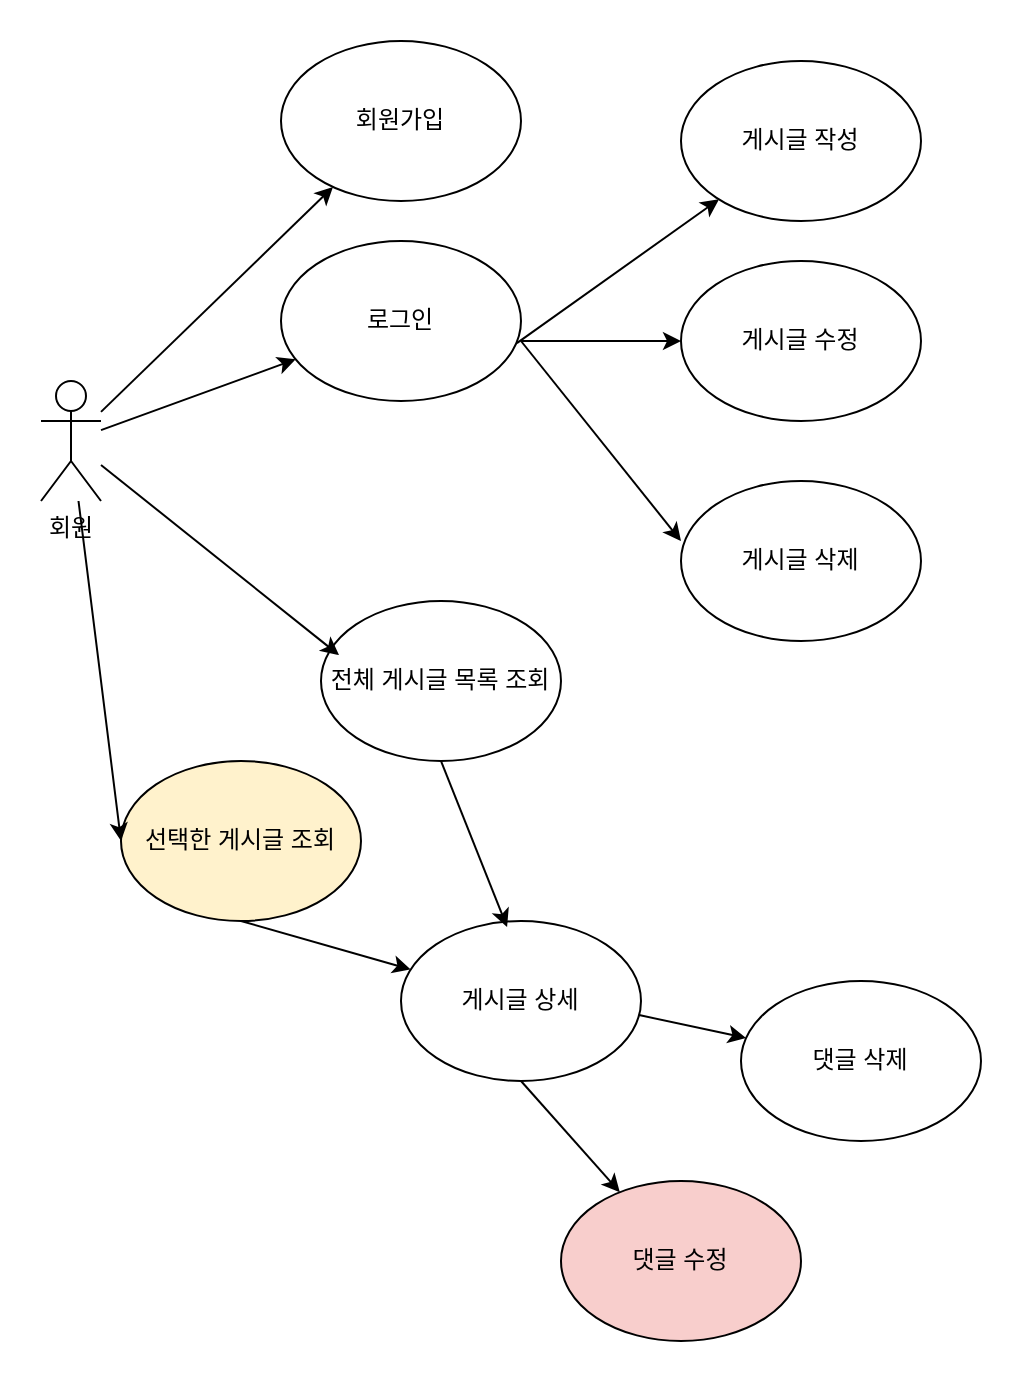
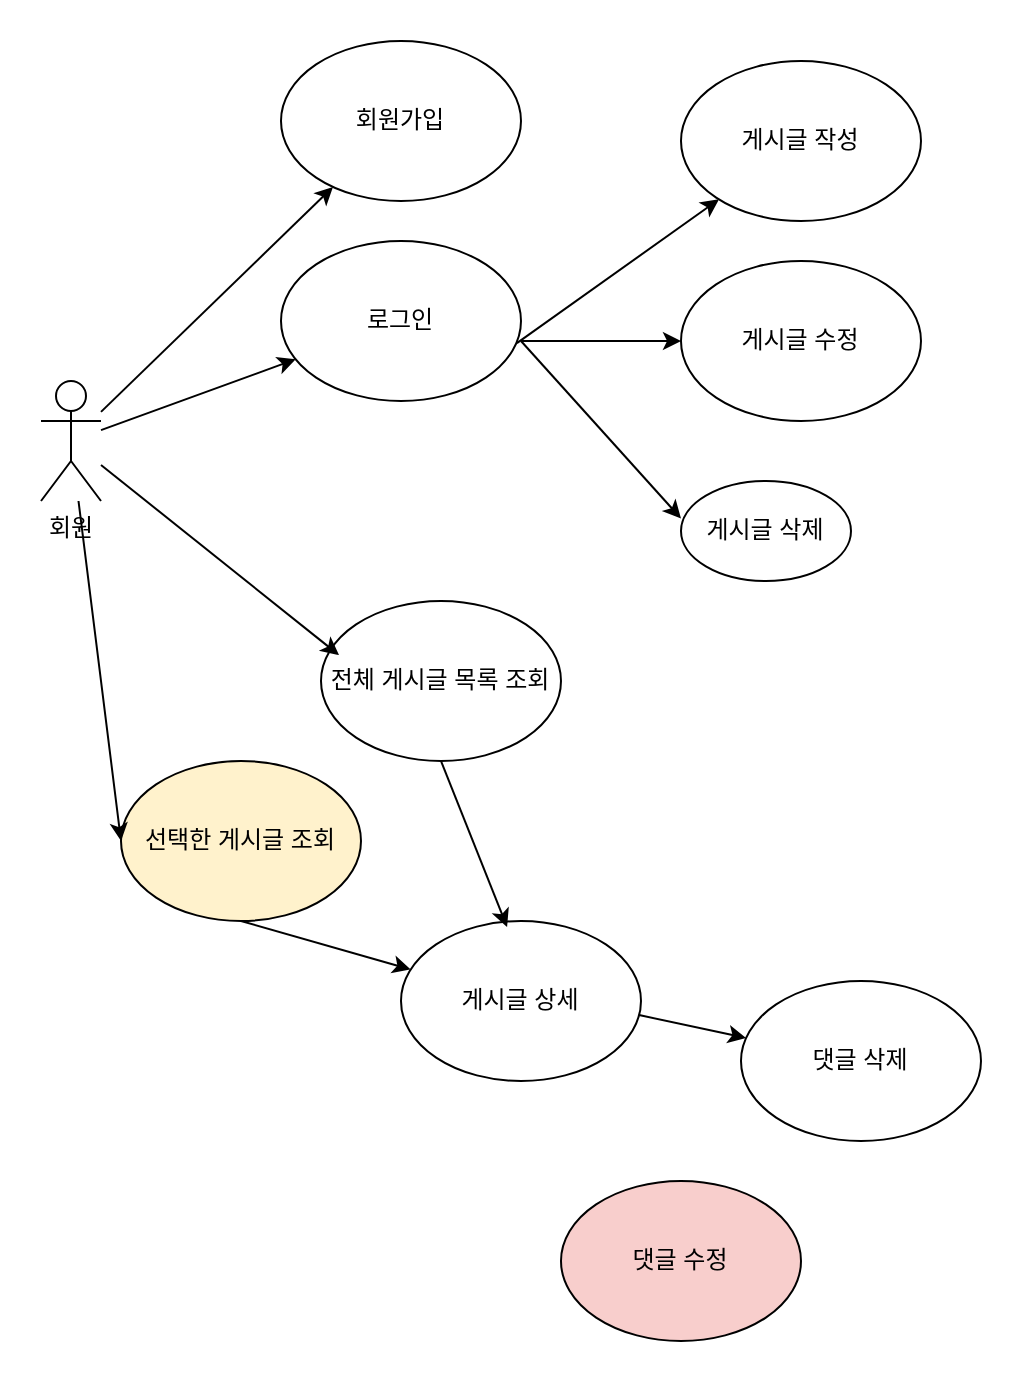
node "게시글 삭제": size 240x160 -> 170x100
edge "게시글 상세" -> "댓글 수정": removed
